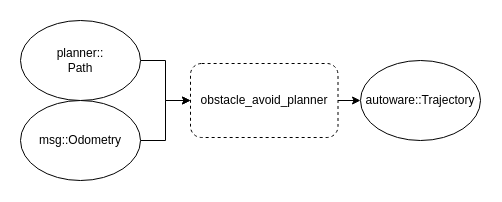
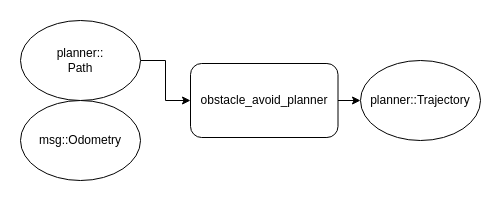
node "obstacle_avoid_planner": style dashed -> solid
node "autoware::Trajectory": label "autoware::Trajectory" -> "planner::Trajectory"
edge "msg::Odometry" -> "obstacle_avoid_planner": removed
